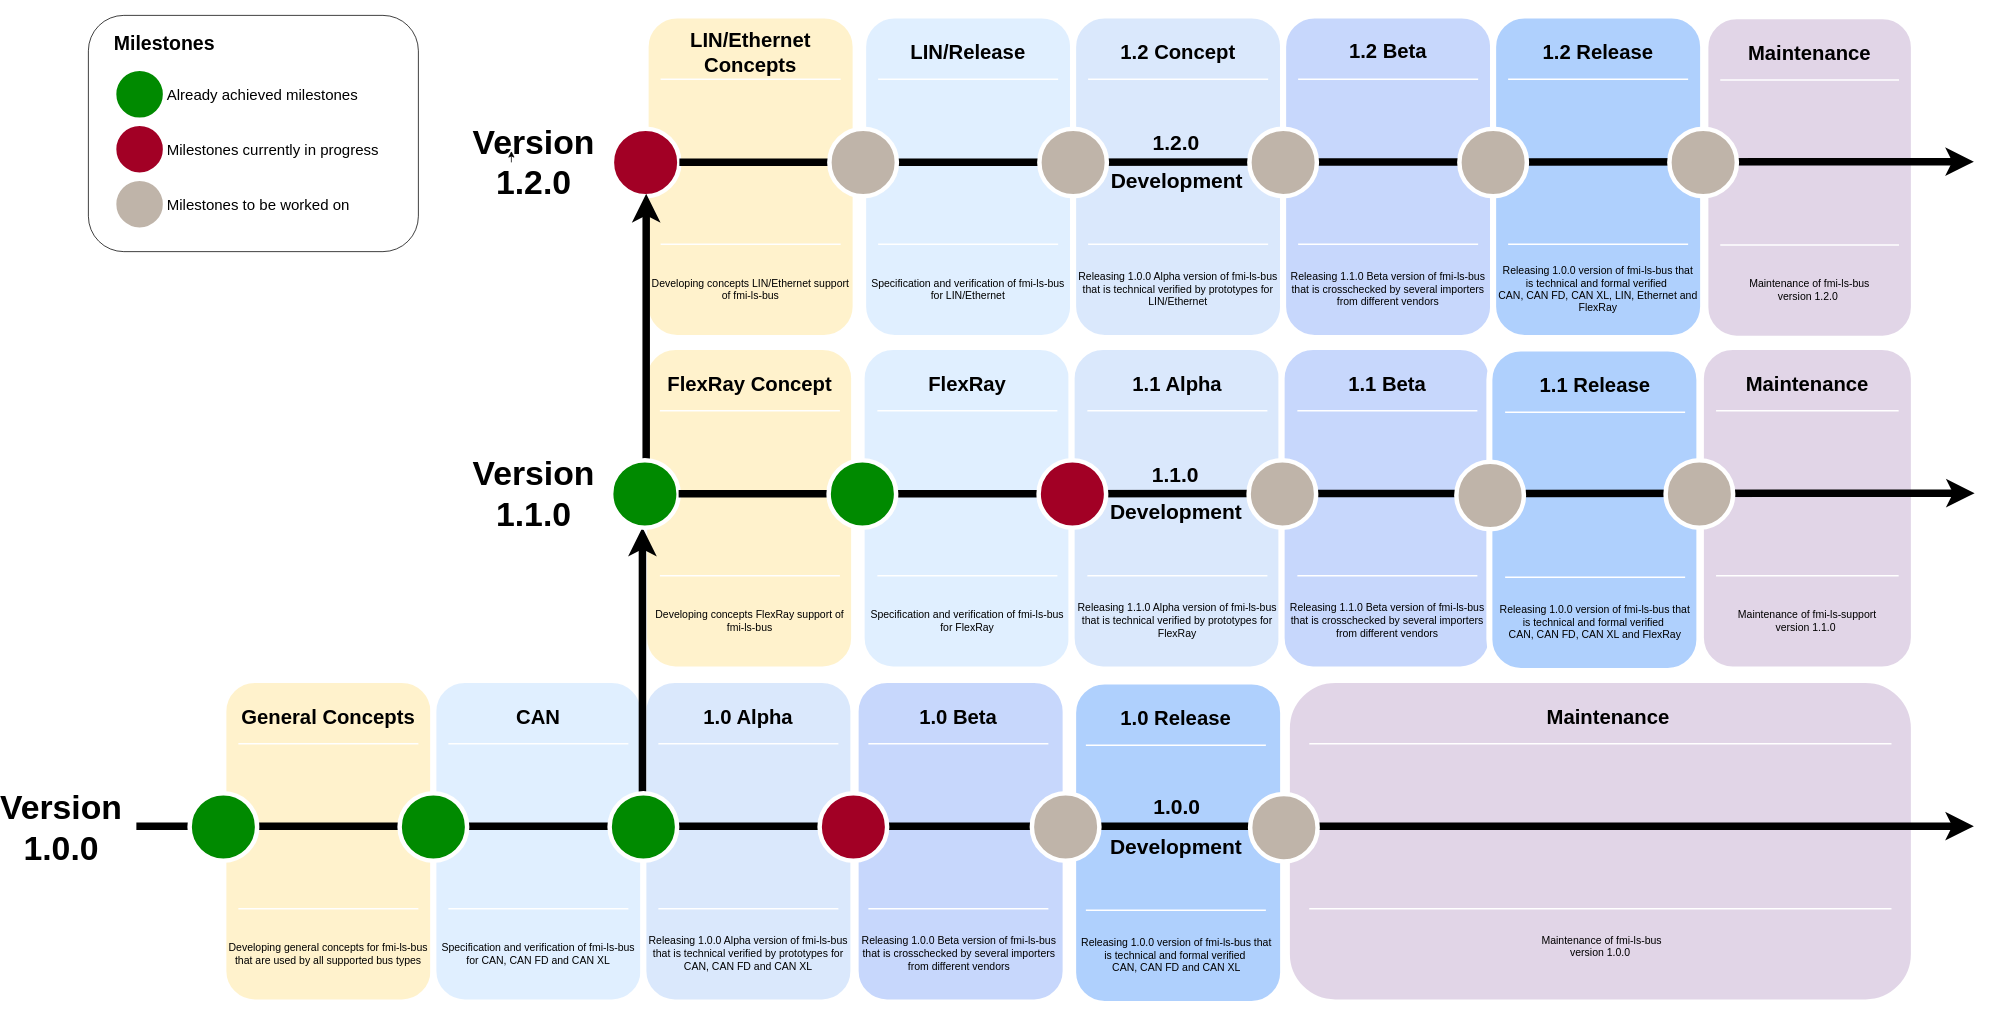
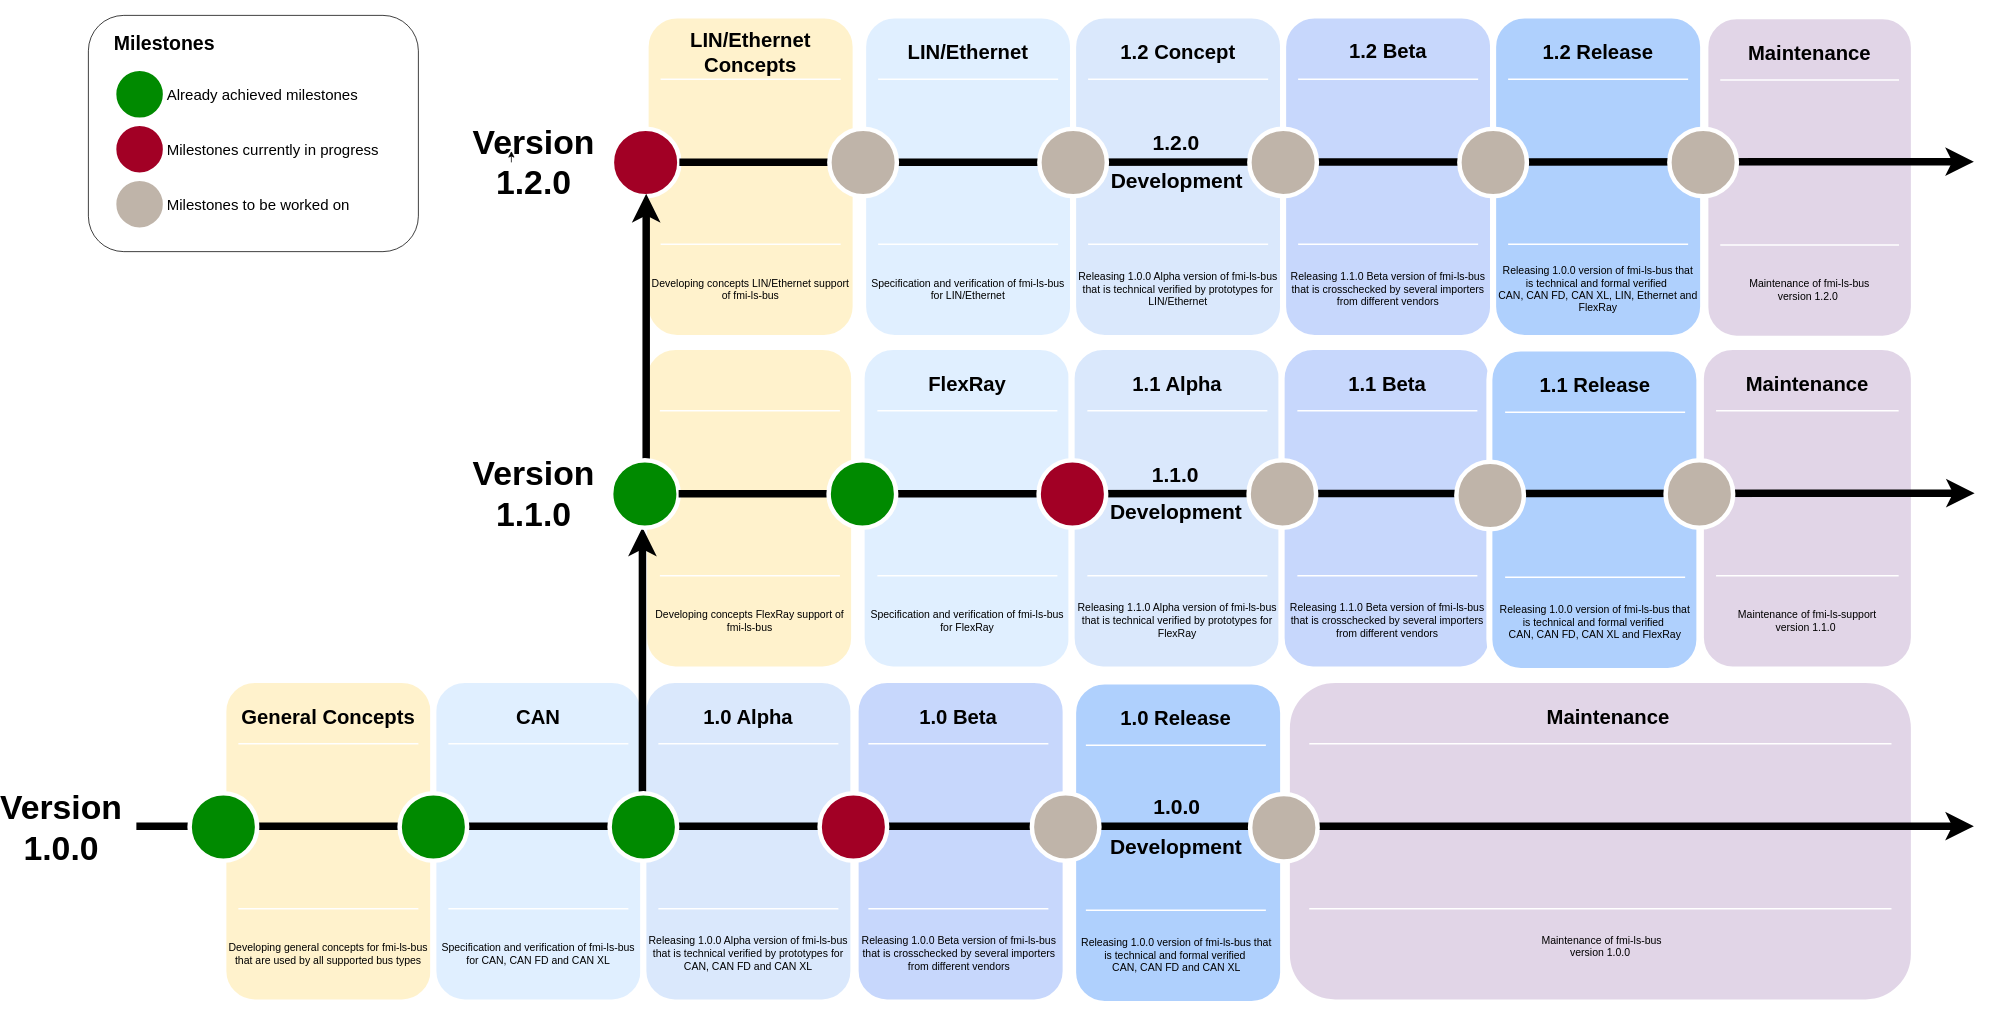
node "LIN/Release": label "LIN/Release" -> "LIN/Ethernet"
node "FlexRay Concept": removed
